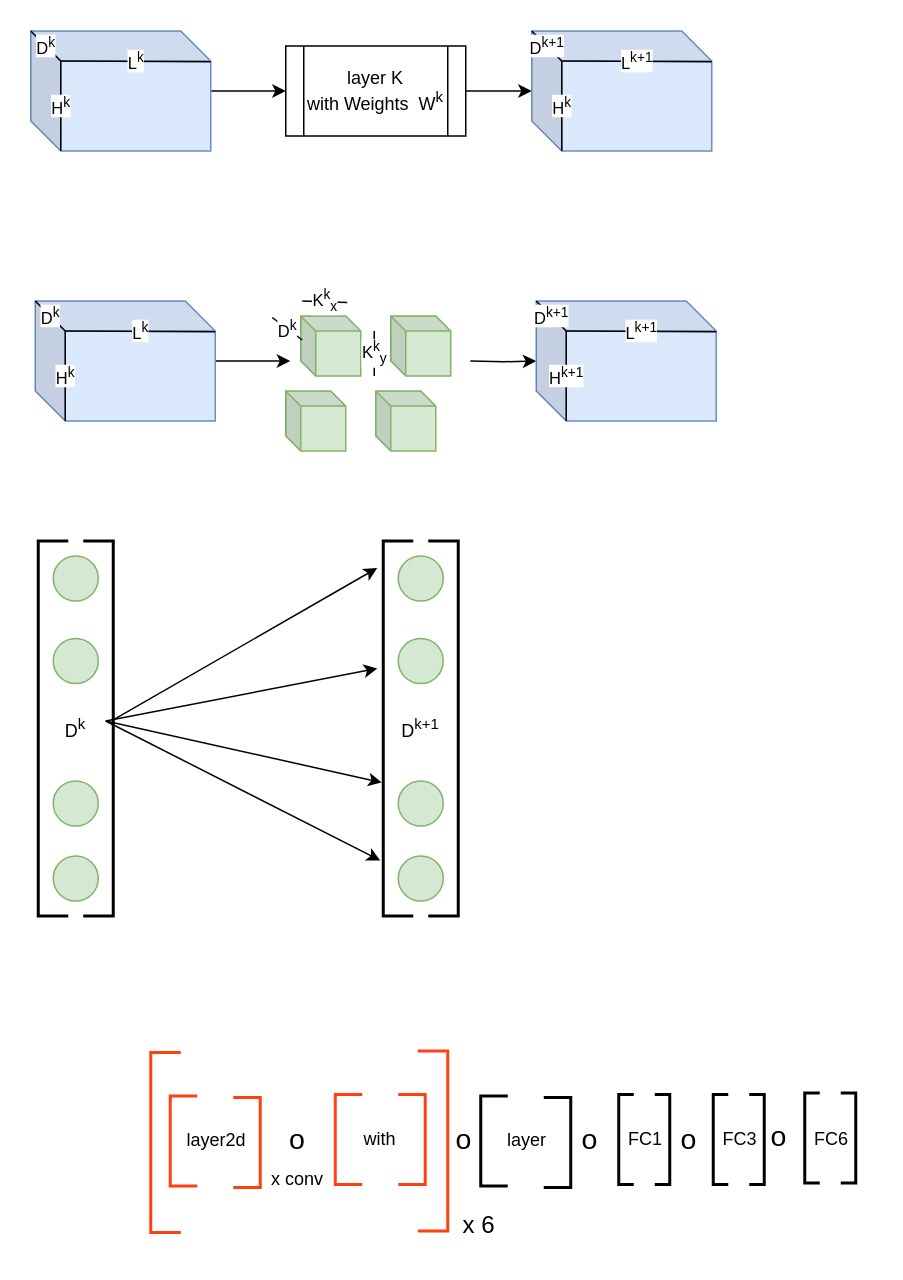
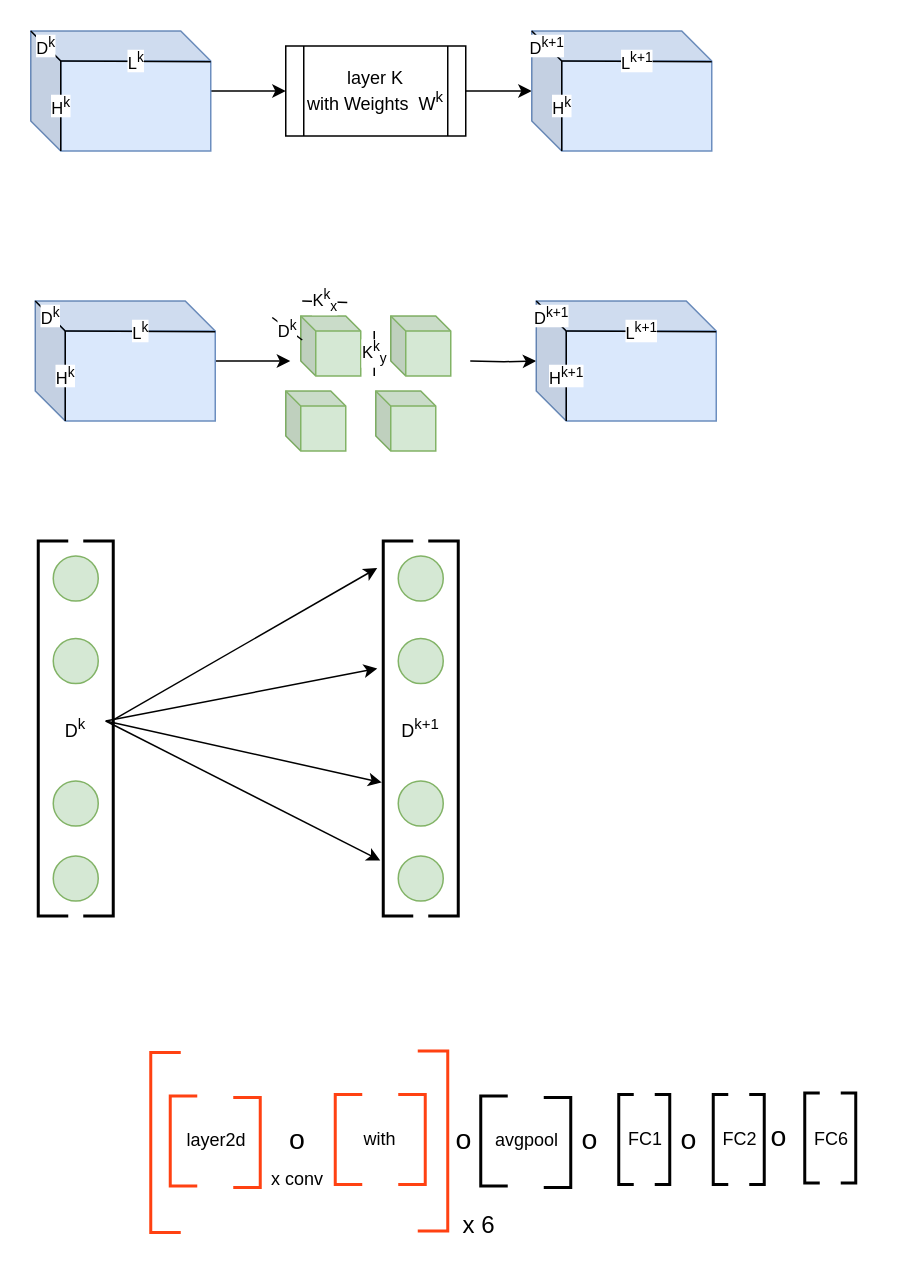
node "FC3": label "FC3" -> "FC2"
node "layer": label "layer" -> "avgpool"
